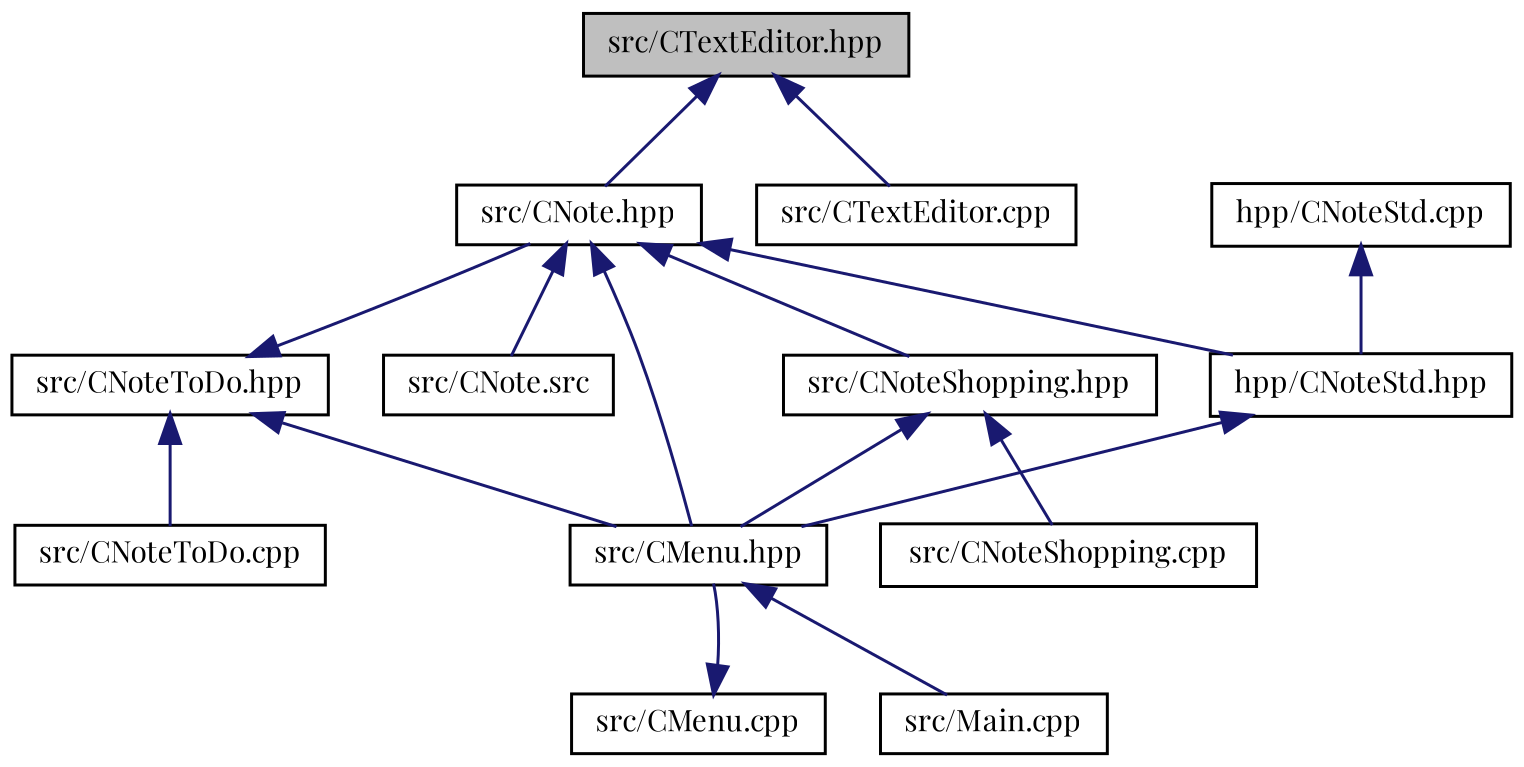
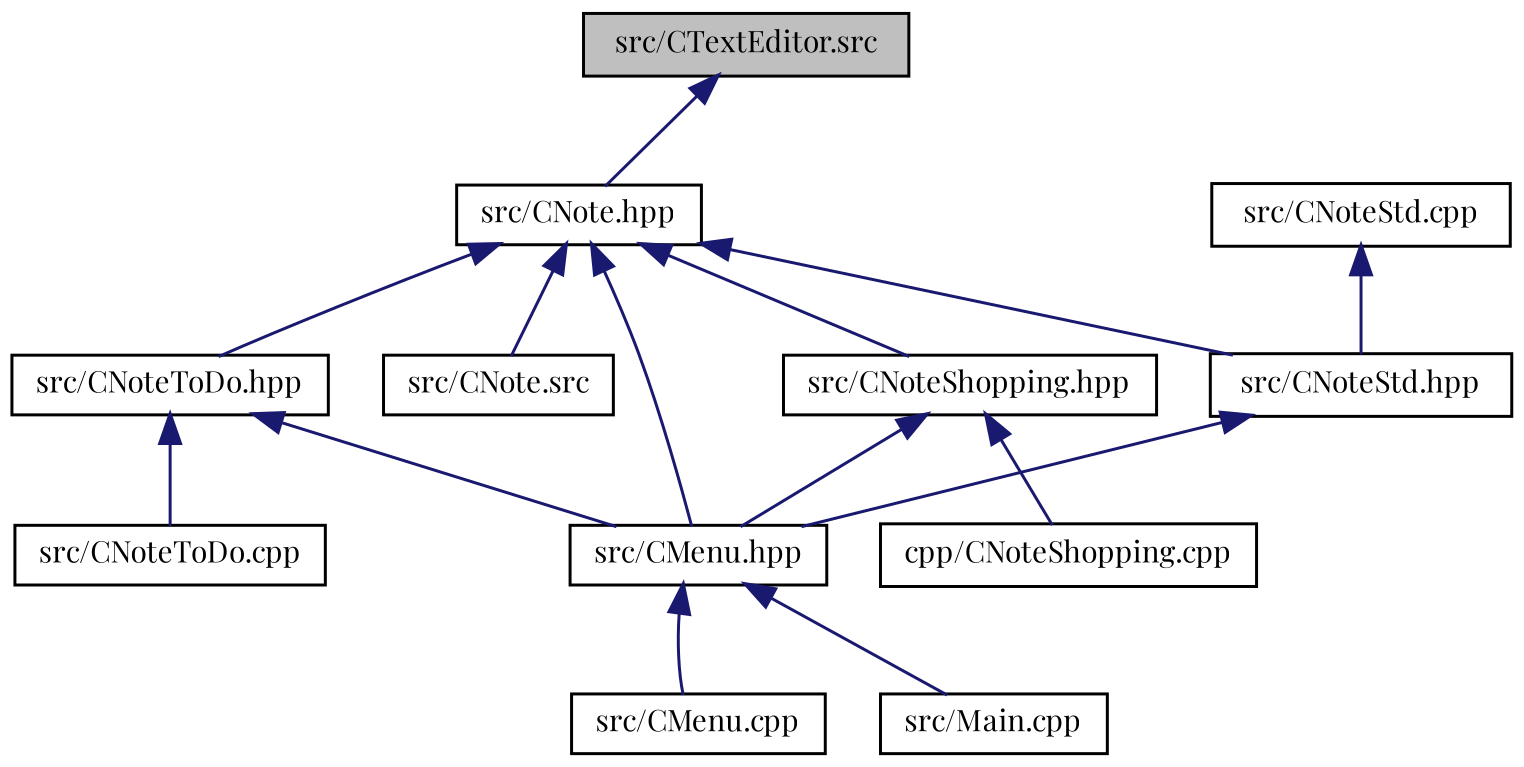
node "src/CTextEditor.hpp": label "src/CTextEditor.hpp" -> "src/CTextEditor.src"
node "src/CTextEditor.cpp": removed
node "hpp/CNoteStd.cpp": label "hpp/CNoteStd.cpp" -> "src/CNoteStd.cpp"
edge "src/CNote.hpp" -> "src/CNoteToDo.hpp": reversed
node "hpp/CNoteStd.hpp": label "hpp/CNoteStd.hpp" -> "src/CNoteStd.hpp"
node "src/CNoteShopping.cpp": label "src/CNoteShopping.cpp" -> "cpp/CNoteShopping.cpp"
edge "src/CMenu.hpp" -> "src/CMenu.cpp": reversed
